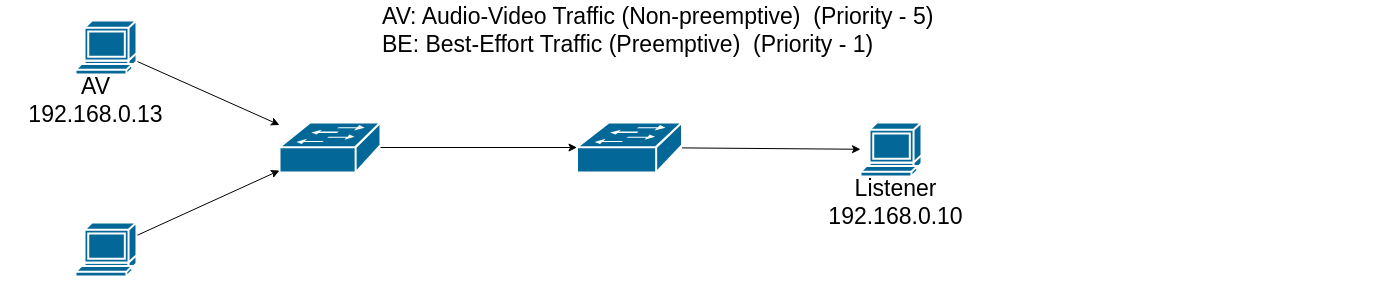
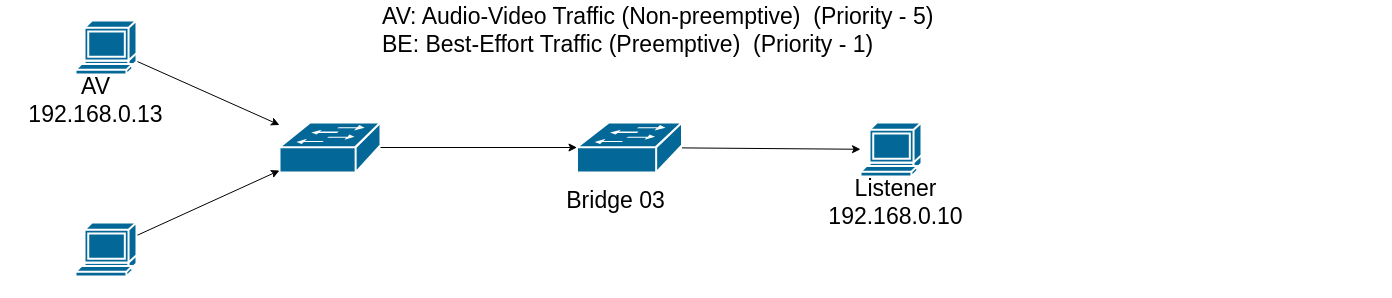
node "Bridge 03": added
